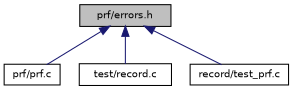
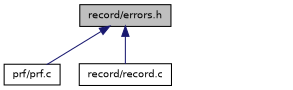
node "prf/errors.h": label "prf/errors.h" -> "record/errors.h"
node "test/record.c": label "test/record.c" -> "record/record.c"
node "record/test_prf.c": removed
